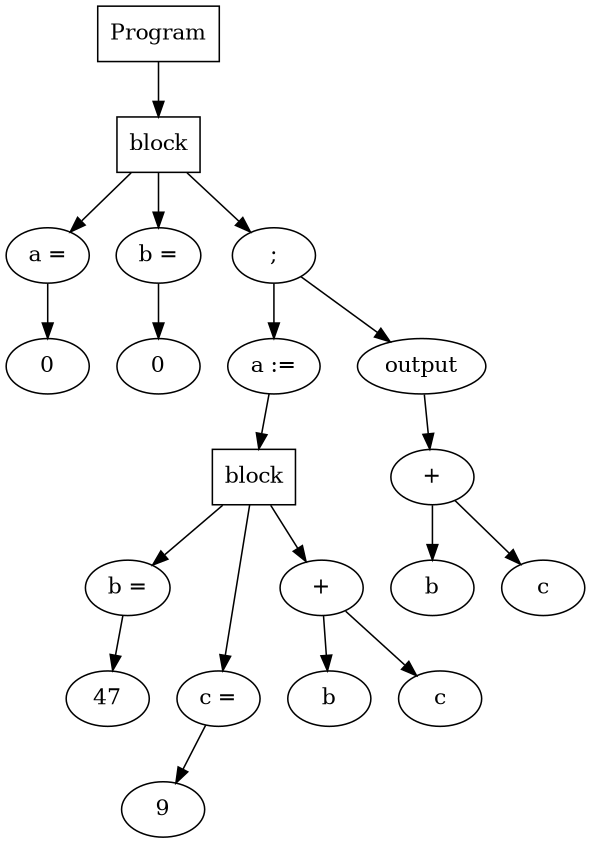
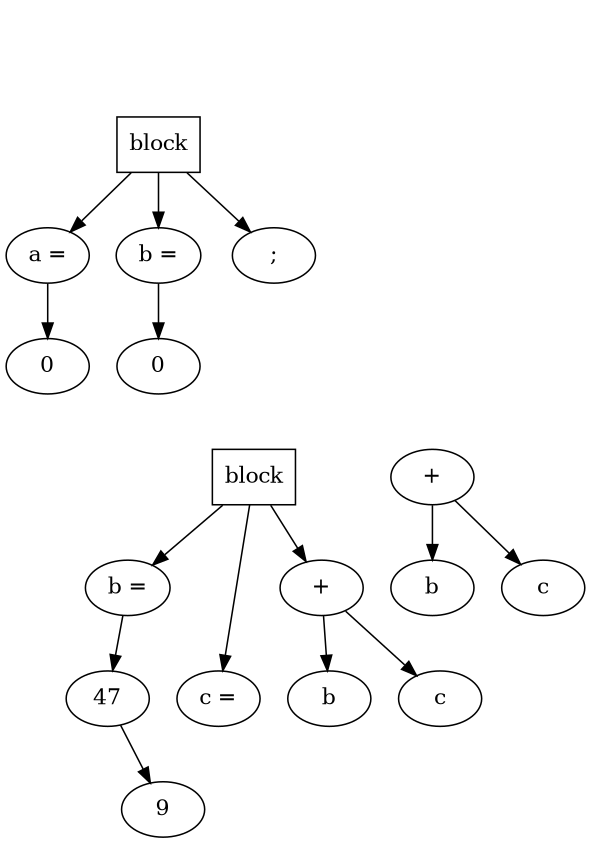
node "Program": removed
node "a :=": removed
node "output": removed
edge "c =" -> "9": now "47" -> "9"
